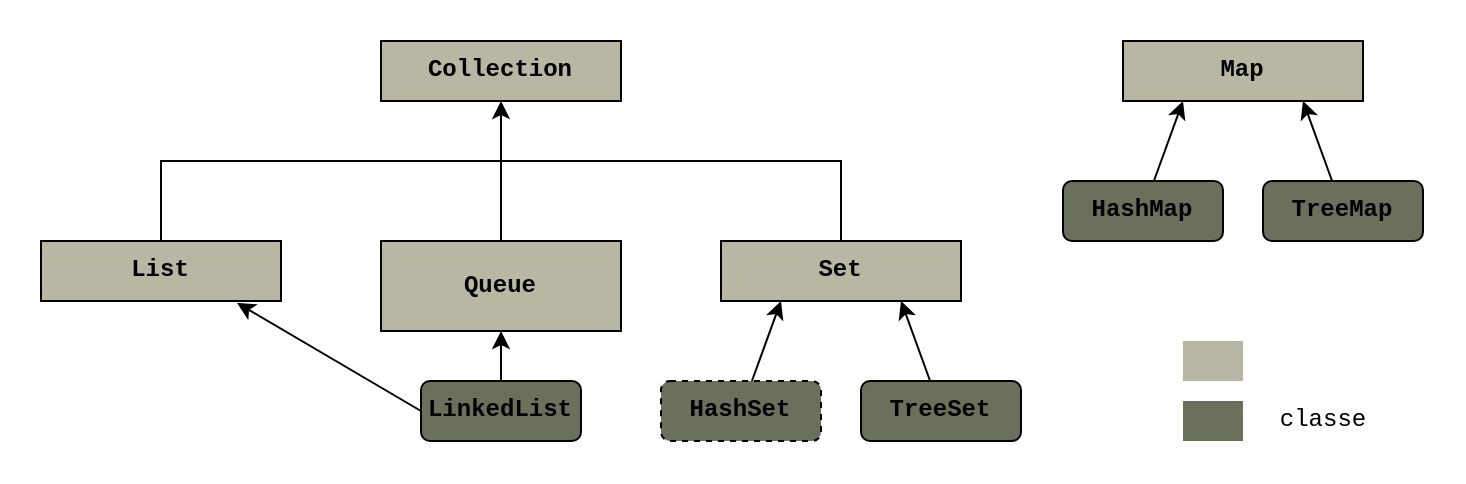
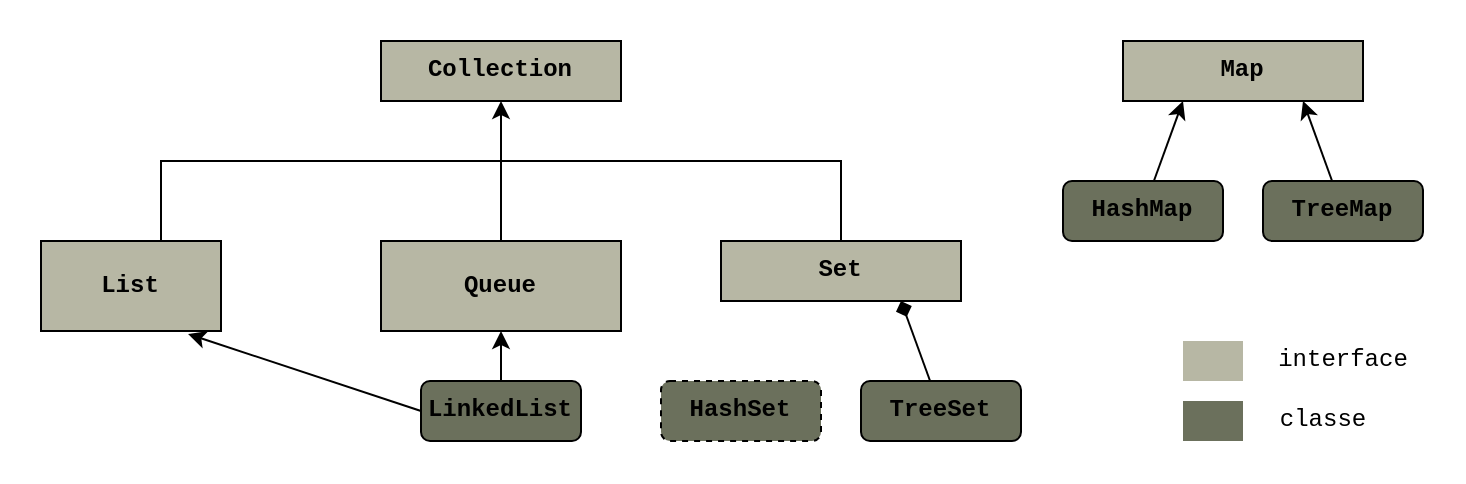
node "List": size 240x60 -> 180x90
edge "TreeSet" -> "Set": arrowhead classic -> diamond
edge "HashSet" -> "Set": removed
node "interface": added
